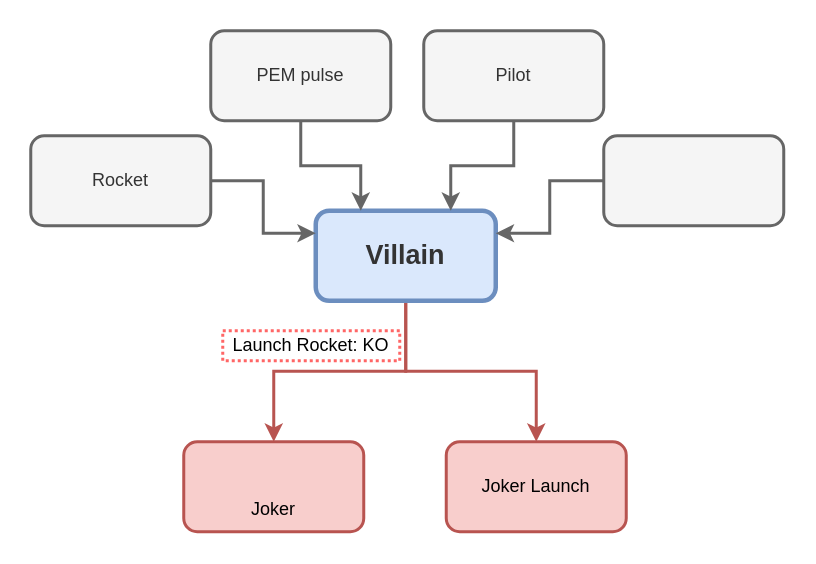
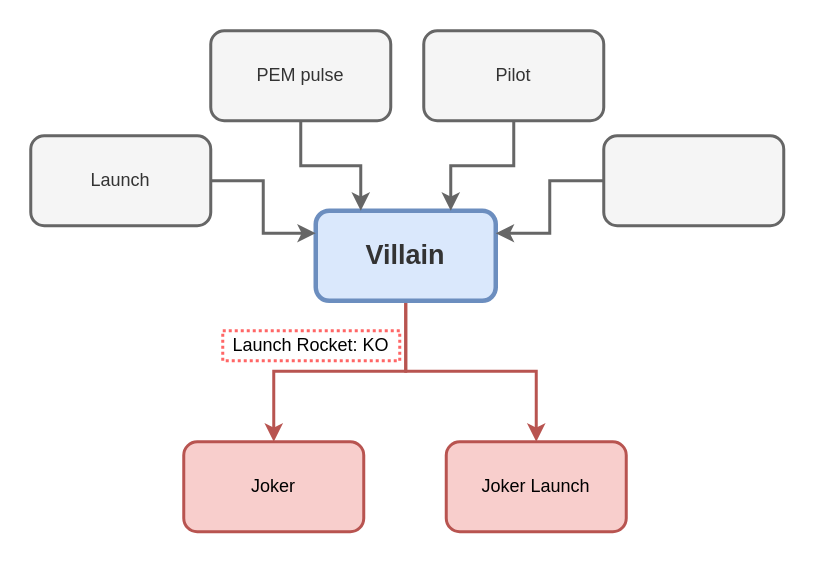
node "Rocket": label "Rocket" -> "Launch"
node "Joker": moved (274, 509) -> (274, 487)
